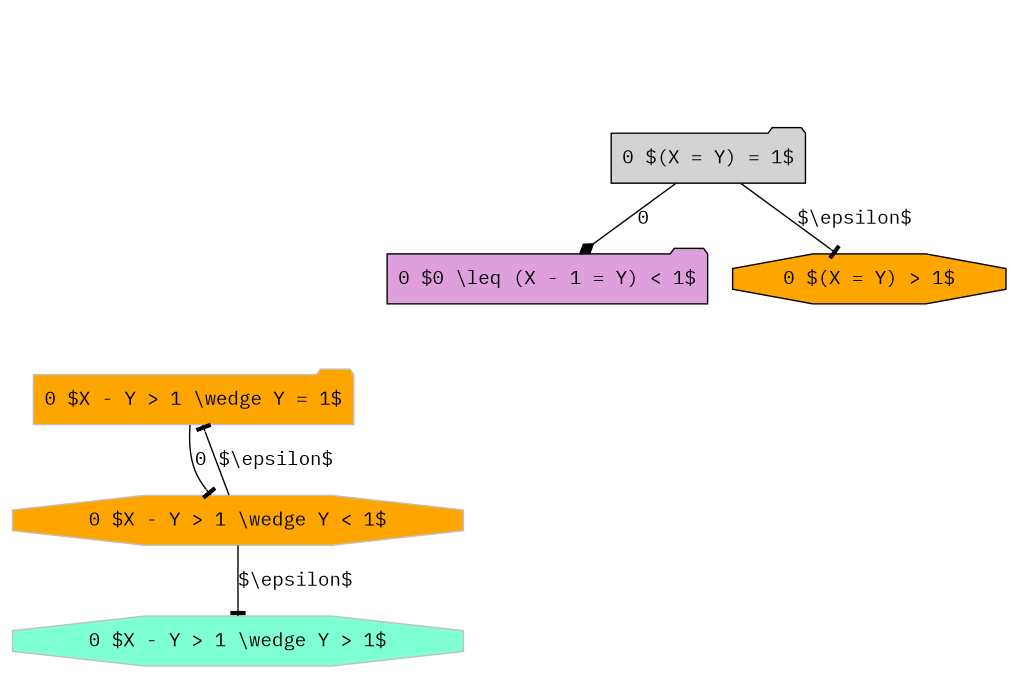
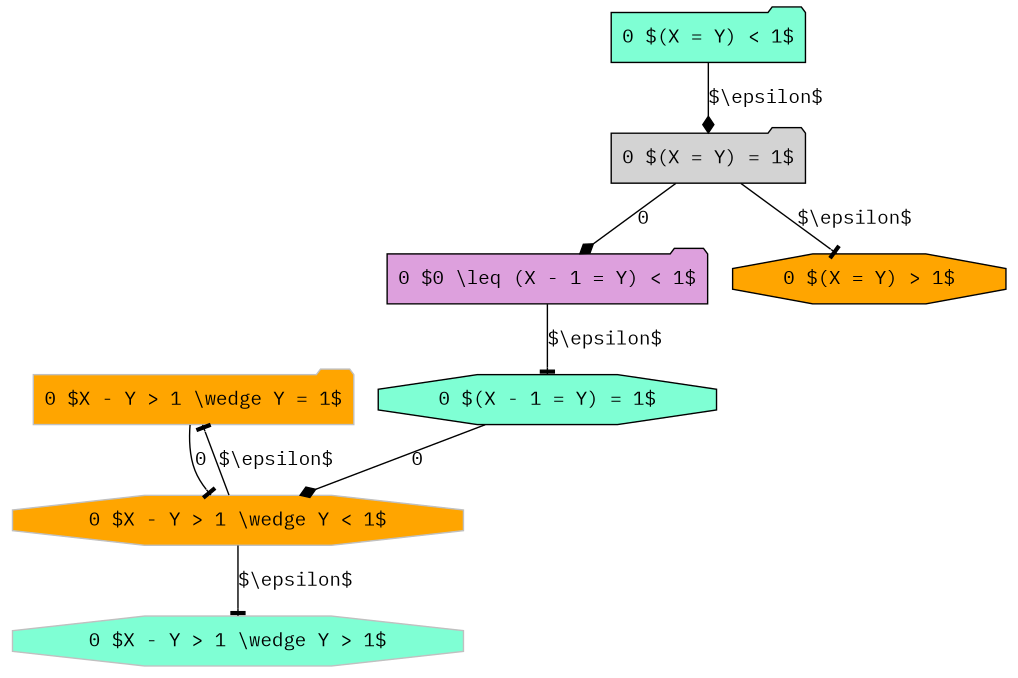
node "0 $(X = Y) < 1$": added
node "0 $(X - 1 = Y) = 1$": added
